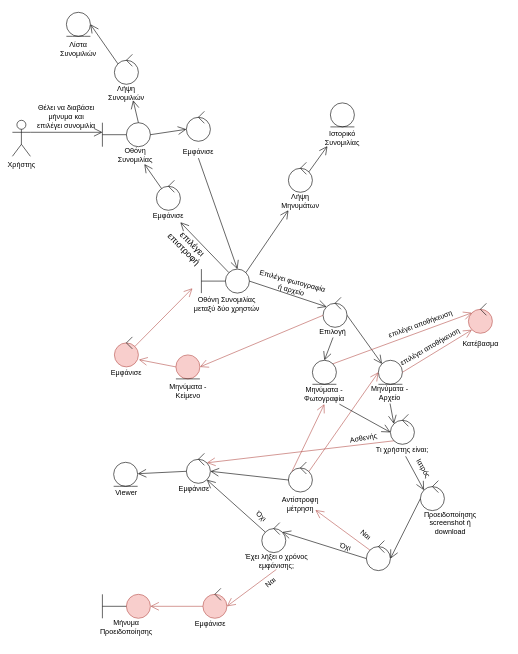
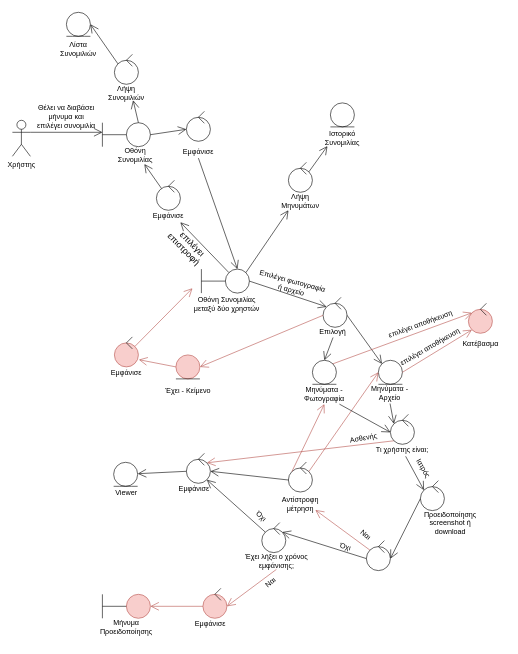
node "Μηνύματα - Κείμενο": label "Μηνύματα - Κείμενο" -> "Έχει - Κείμενο"
